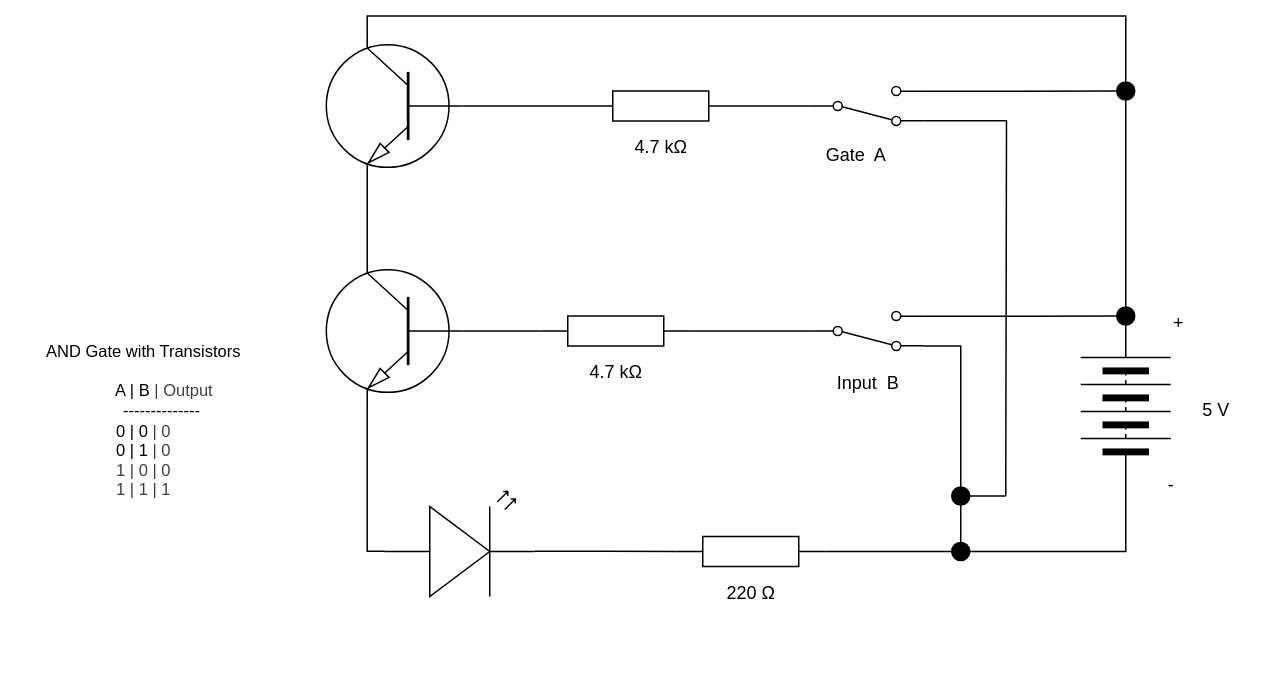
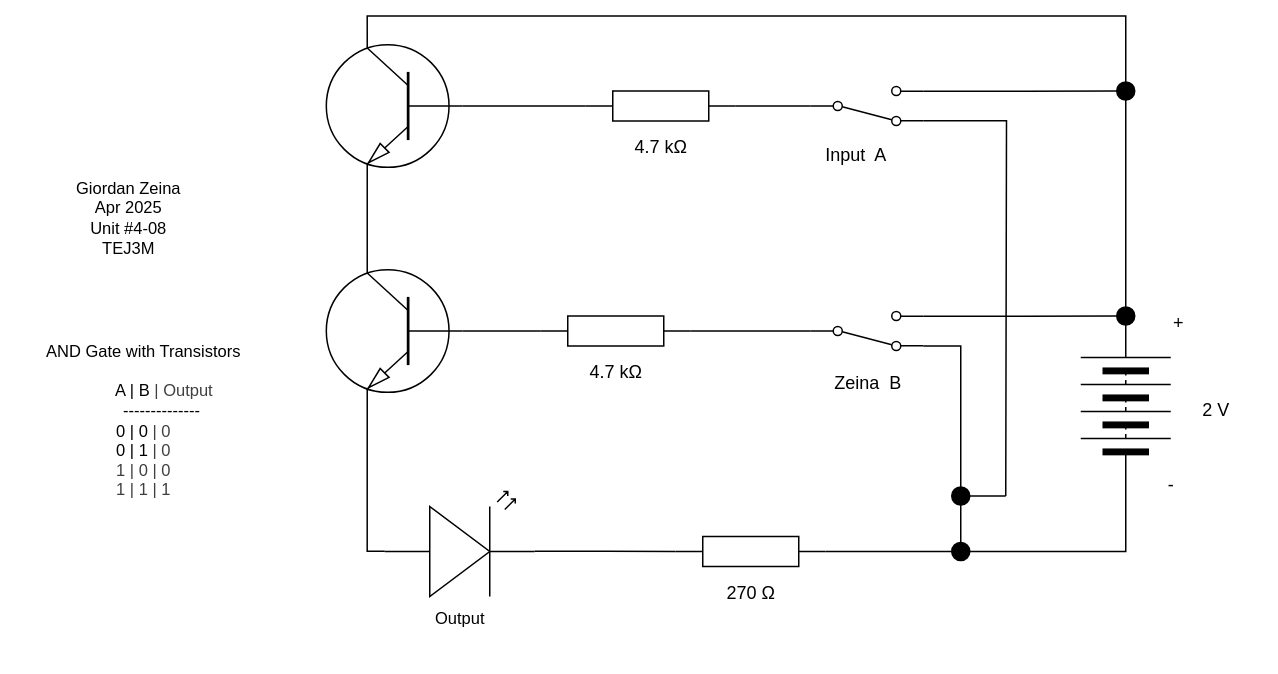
node "Gate A": label "Gate A" -> "Input A"
node "Giordan Zeina Apr 2025 Unit #4-08 TEJ3M": added
node "Input B": label "Input B" -> "Zeina B"
node "5 V": label "5 V" -> "2 V"
node "220 Ω": label "220 Ω" -> "270 Ω"
node "Output": added
